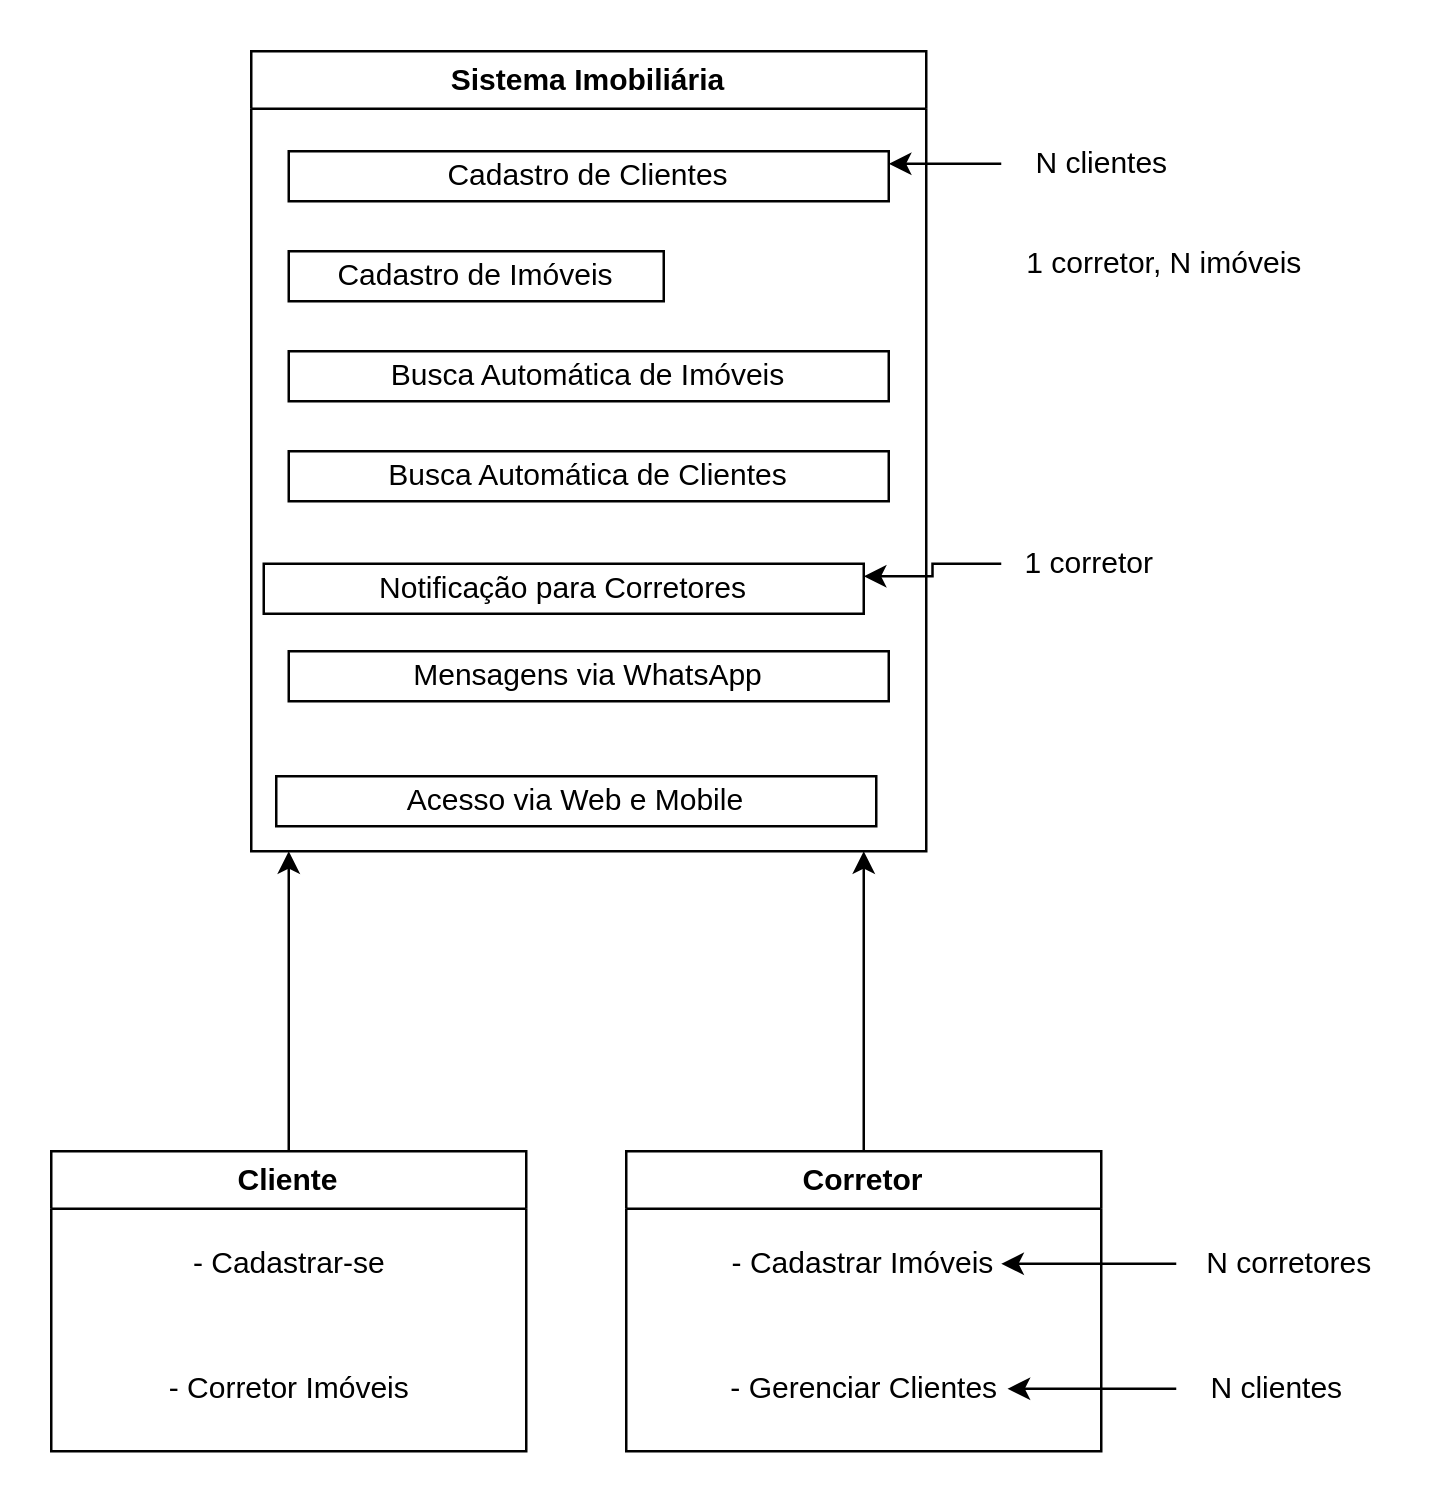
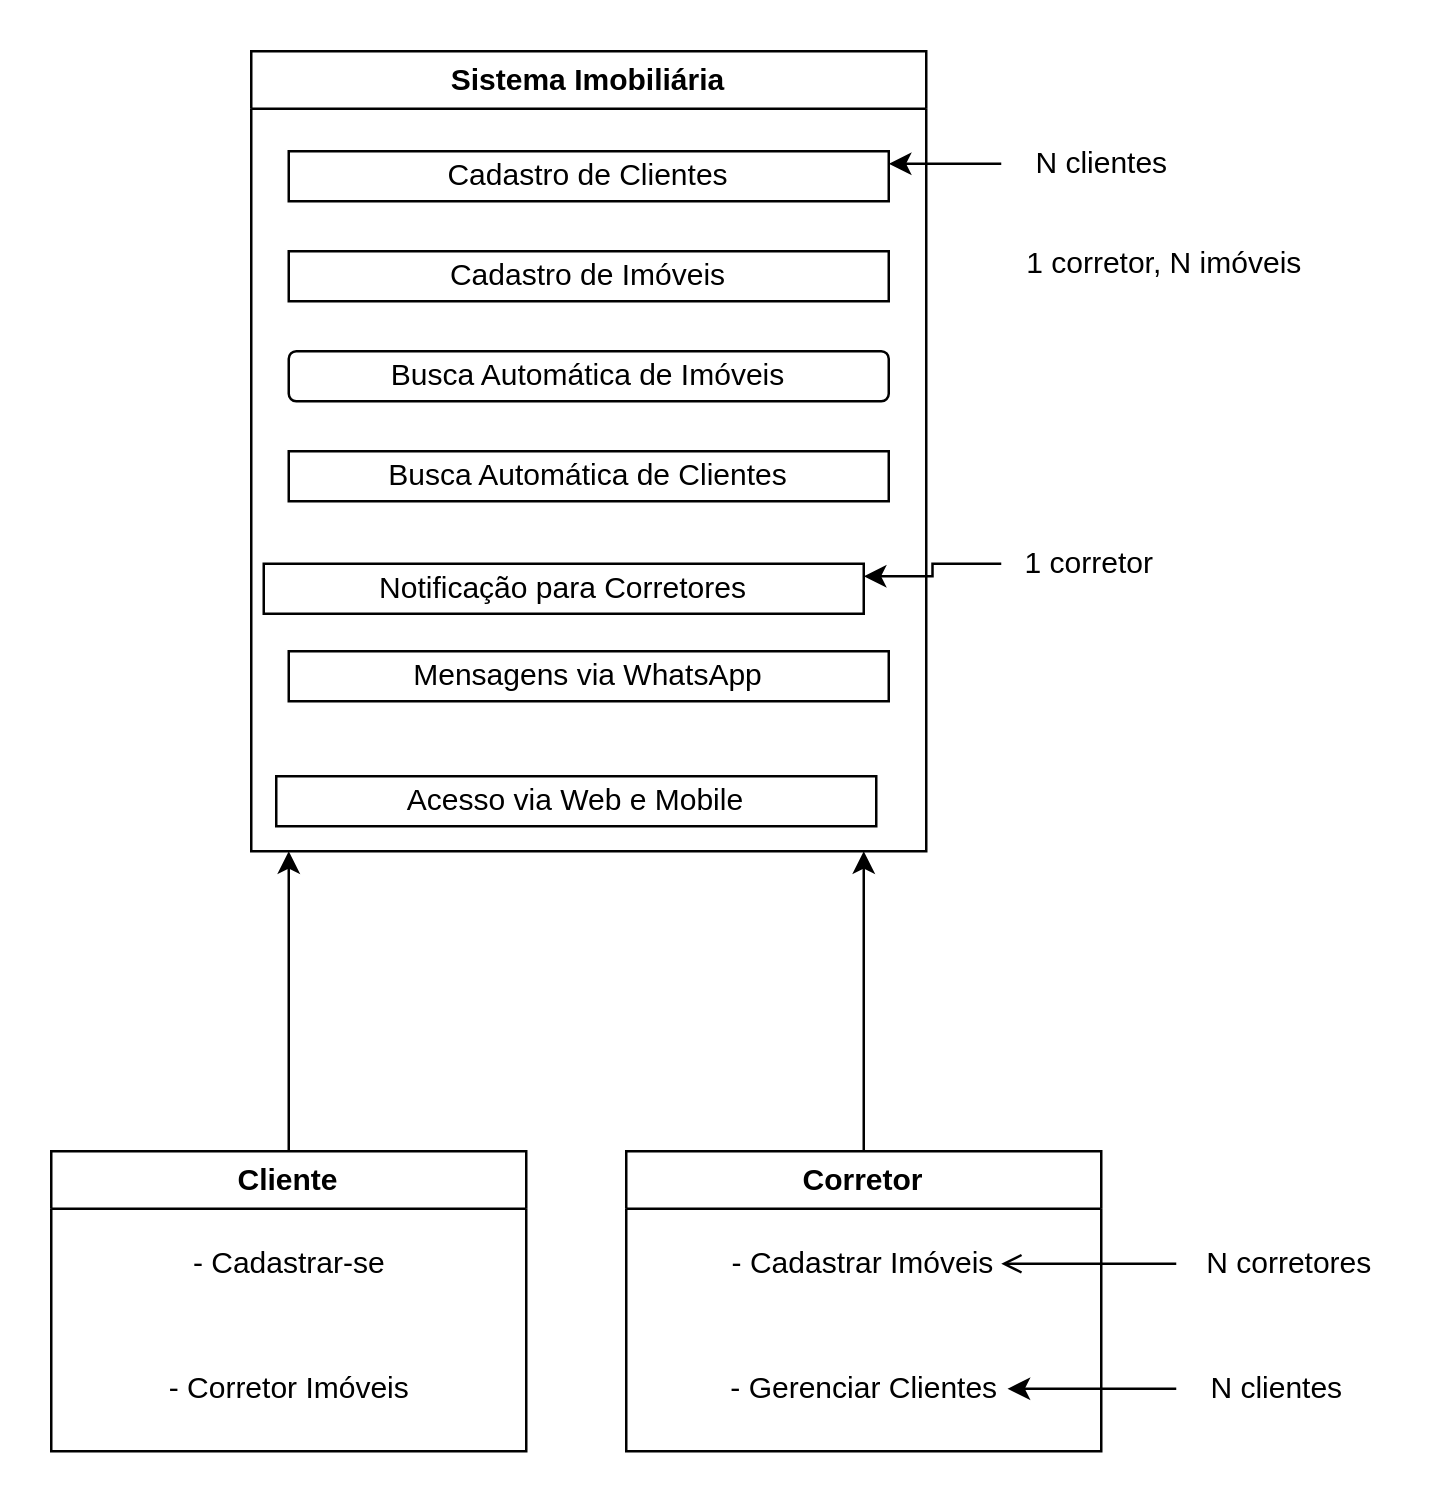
node "Cadastro de Imóveis": size 375x50 -> 600x50
node "Busca Automática de Imóveis": shape rectangle -> rounded rectangle
edge "N corretores" -> "- Cadastrar Imóveis": arrowhead classic -> open
